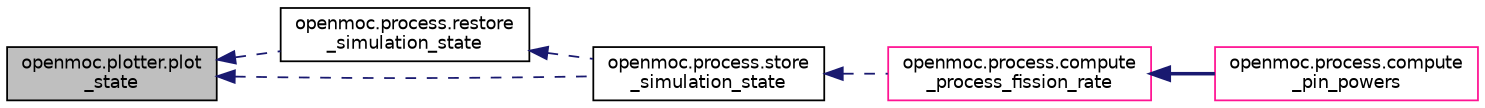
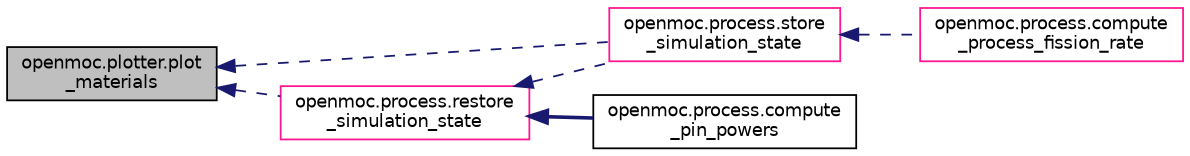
node "openmoc.process.restore _simulation_state": color black -> deeppink
node "openmoc.plotter.plot _state": label "openmoc.plotter.plot _state" -> "openmoc.plotter.plot _materials"
node "openmoc.process.store _simulation_state": color black -> deeppink
edge "openmoc.process.compute _pin_powers" -> "openmoc.process.compute _process_fission_rate": now "openmoc.process.compute _pin_powers" -> "openmoc.process.restore _simulation_state"
node "openmoc.process.compute _pin_powers": color deeppink -> black
